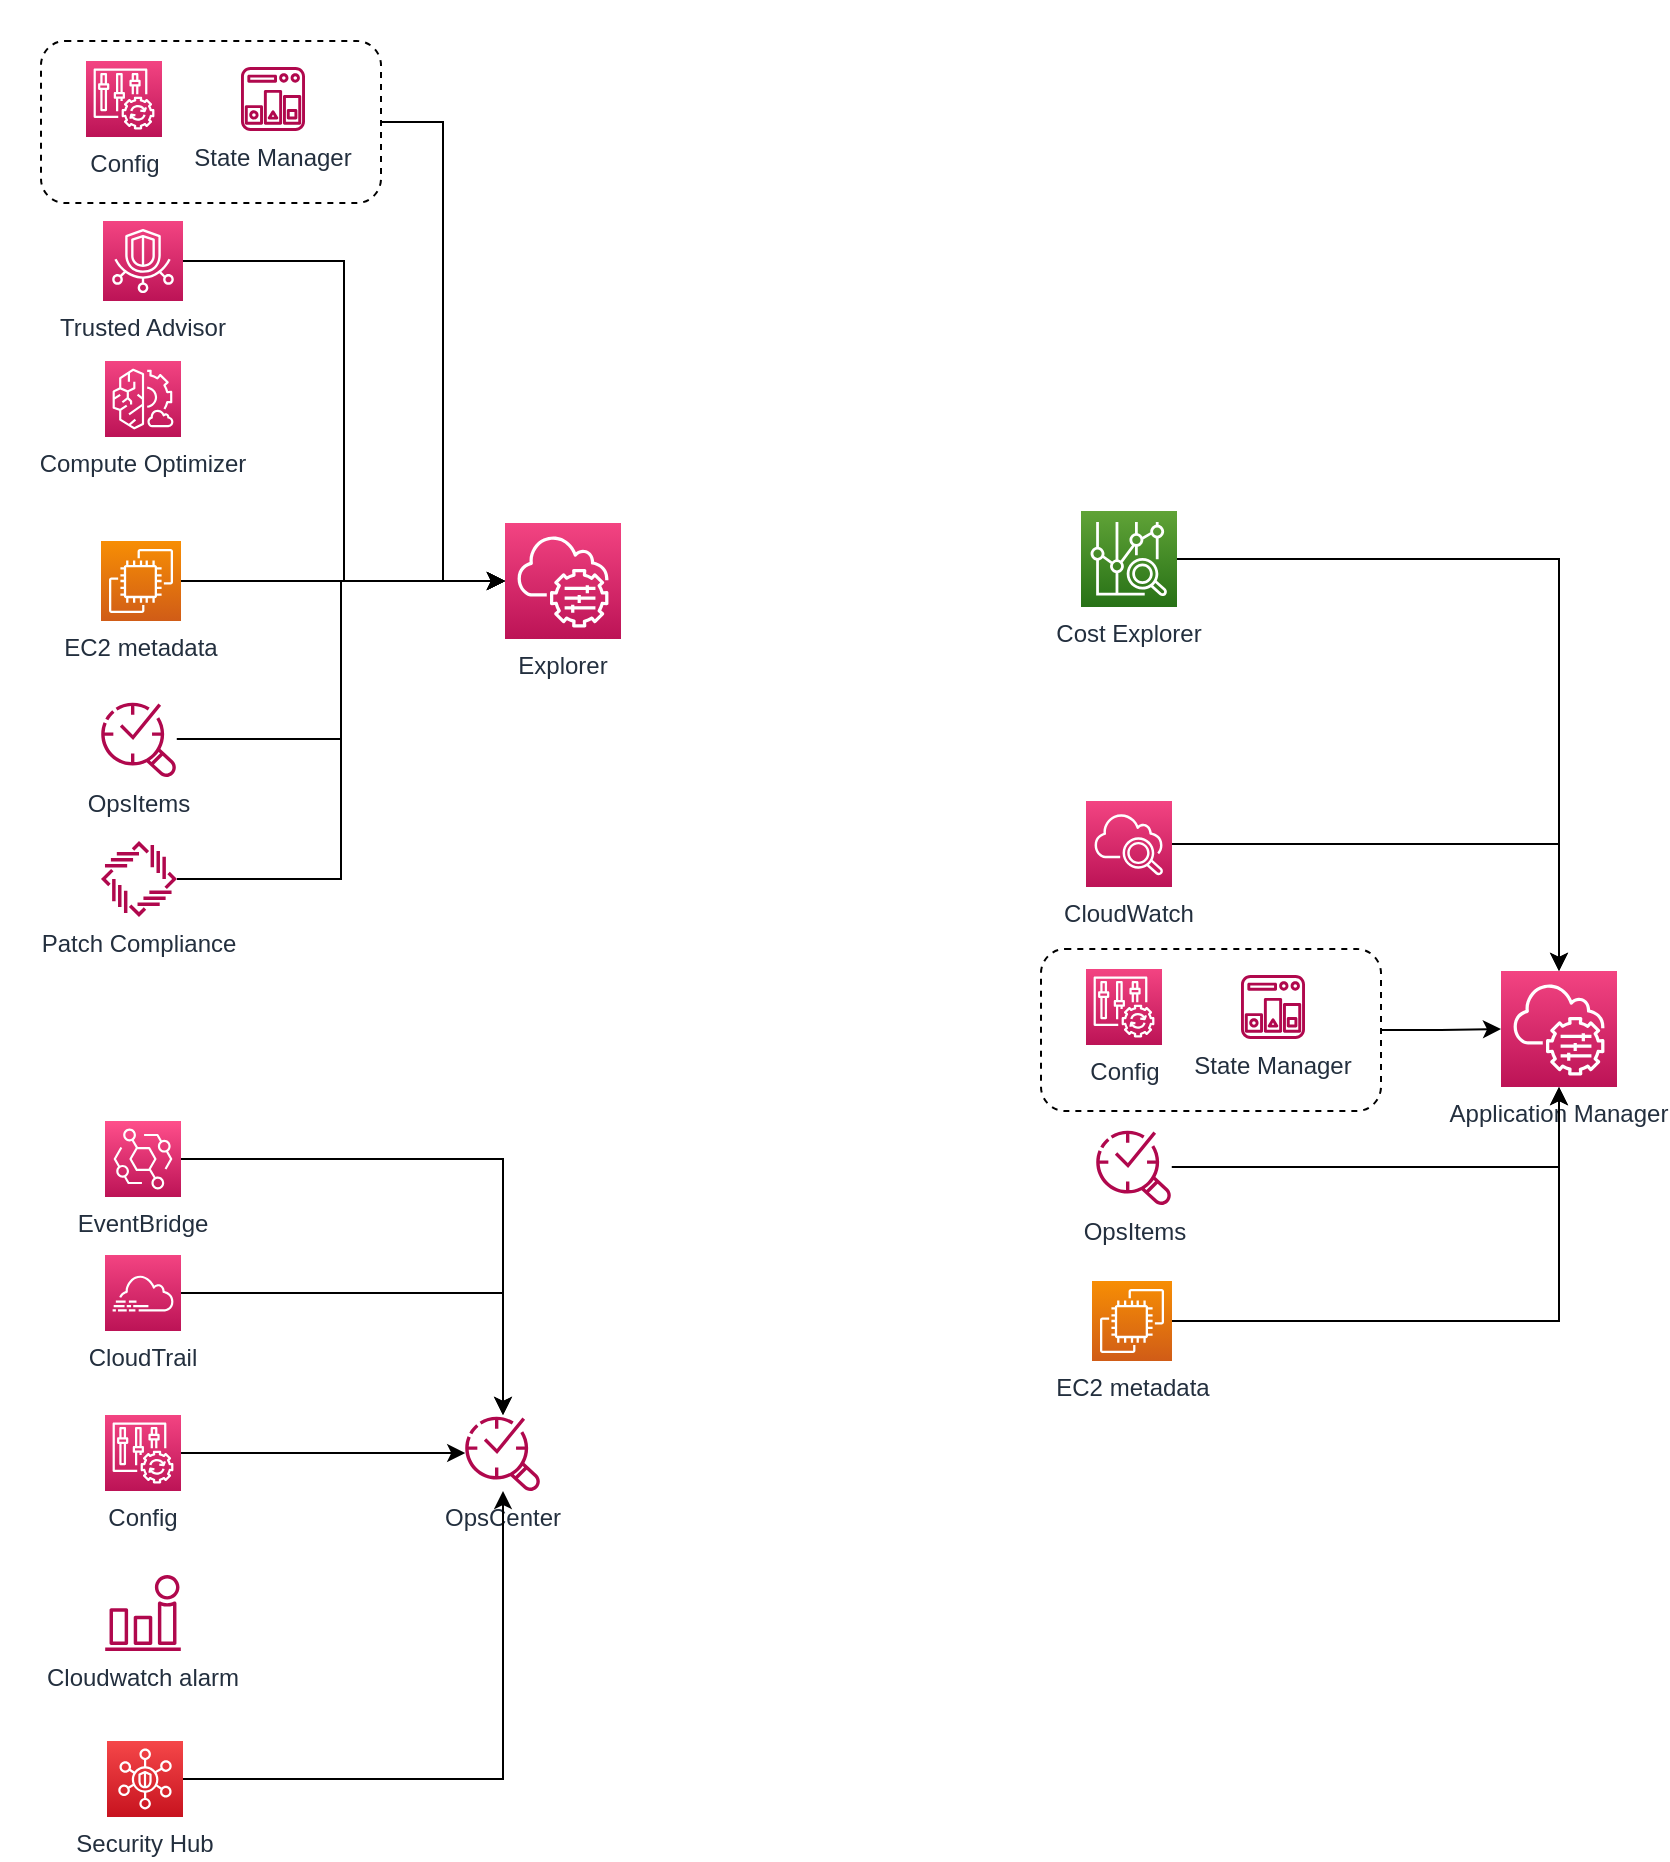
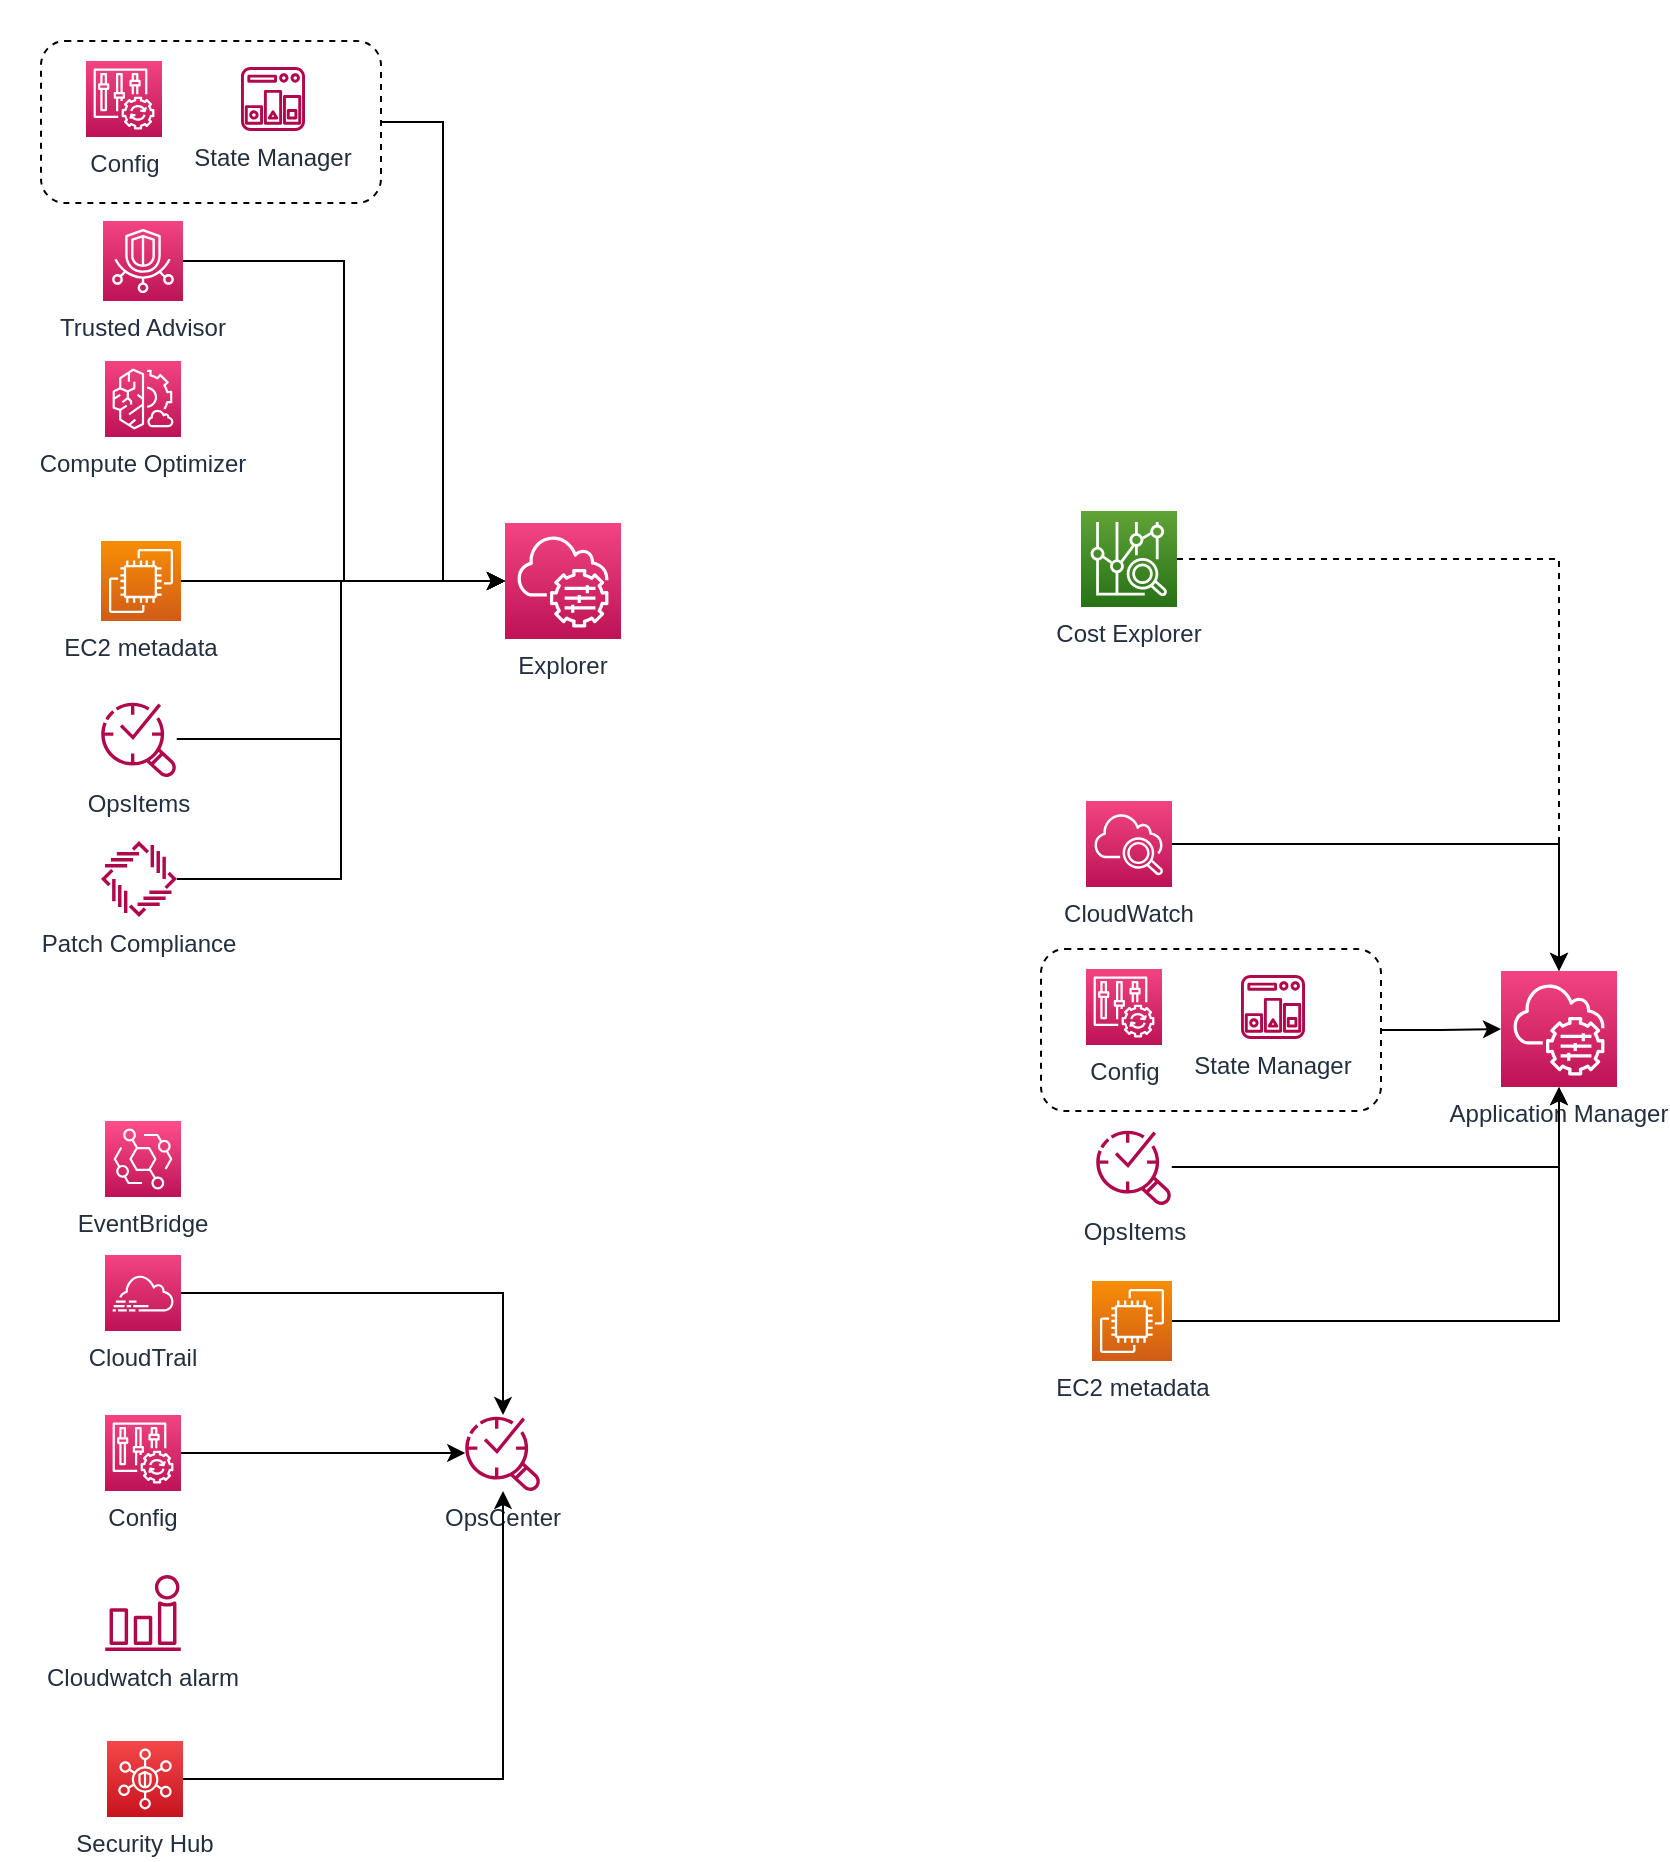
edge "Cost Explorer" -> "Application Manager": style solid -> dashed
edge "EventBridge" -> "OpsCenter": removed
